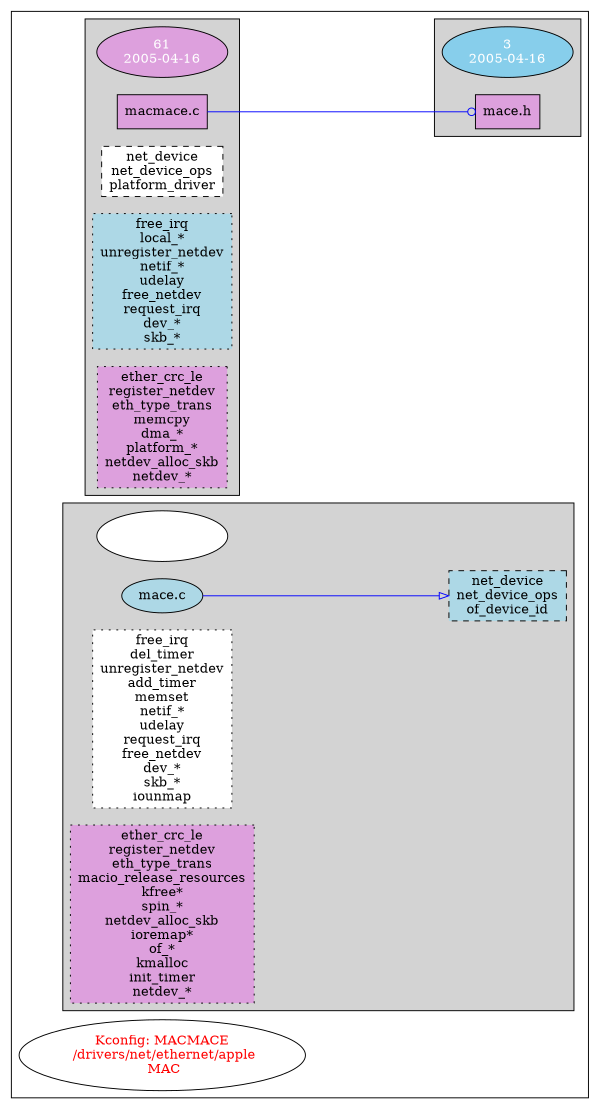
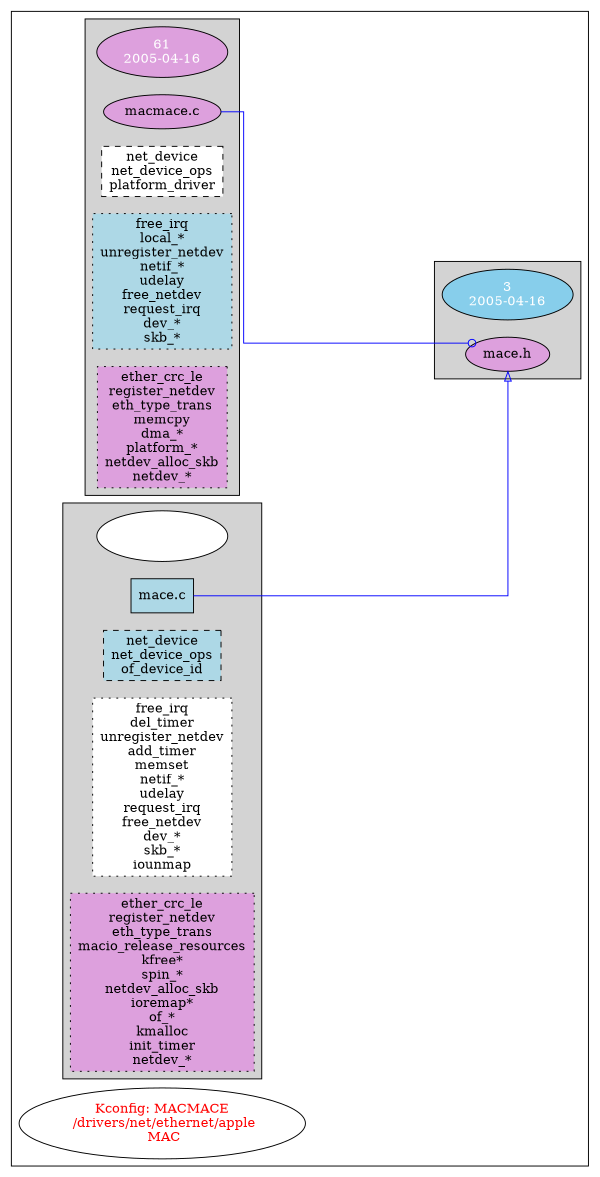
node "macmace.c": shape box -> ellipse
node "mace.h": shape box -> ellipse
node "mace.c": shape ellipse -> box
edge "mace.c" -> "net_device net_device_ops of_device_id": now "mace.c" -> "mace.h"
